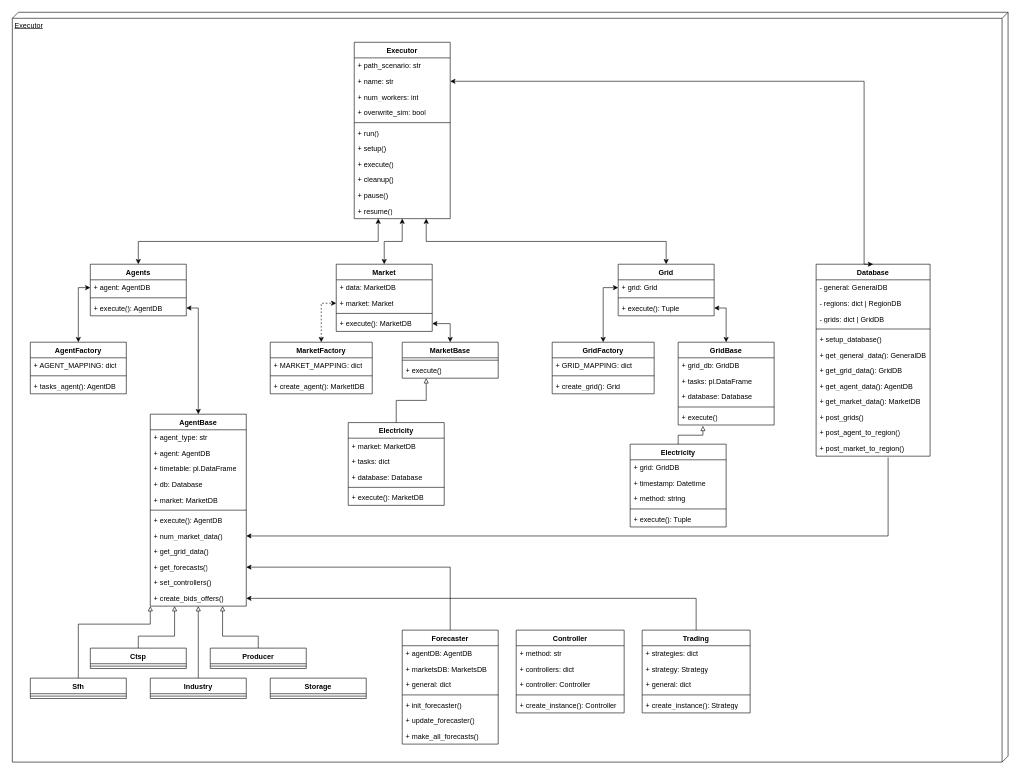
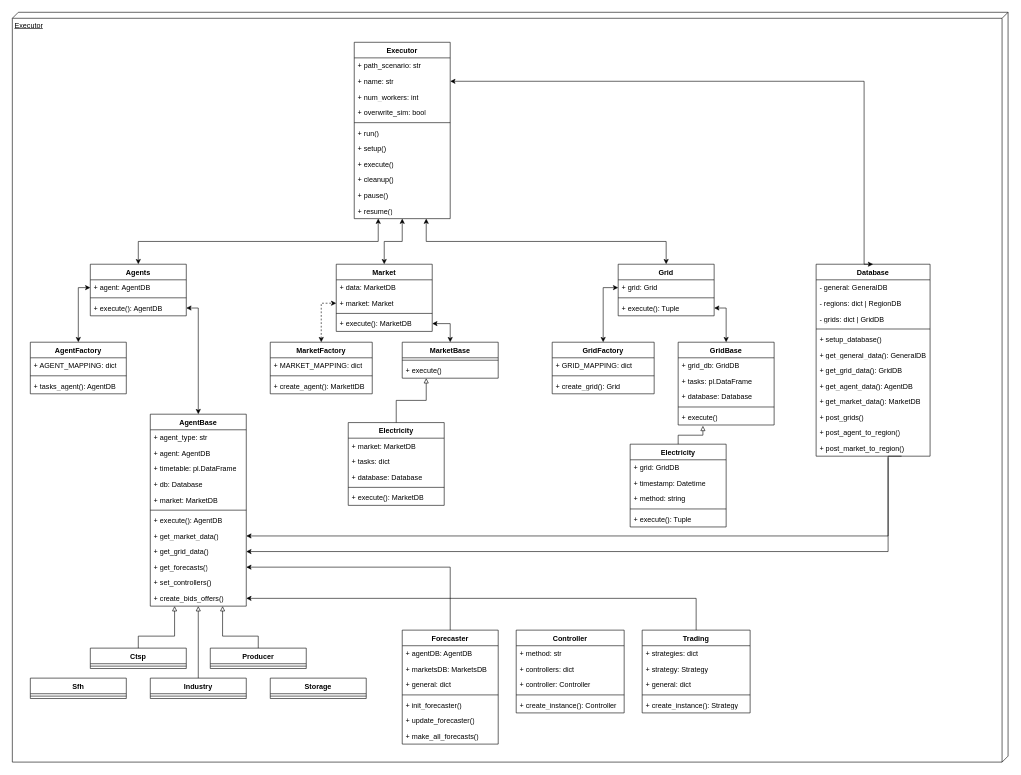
node "+ num_market_data()": label "+ num_market_data()" -> "+ get_market_data()"
edge "Database" -> "+ get_grid_data()": added
edge "Sfh" -> "AgentBase": removed
